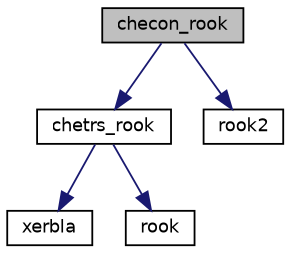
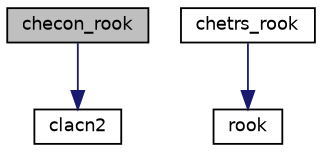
edge "checon_rook" -> "chetrs_rook": removed
node "rook2": label "rook2" -> "clacn2"
node "xerbla": removed
